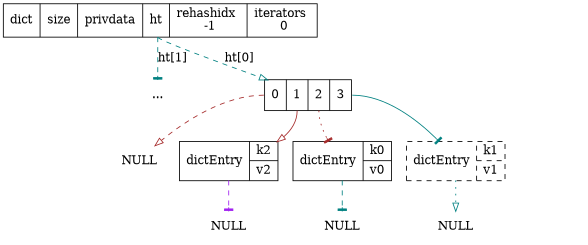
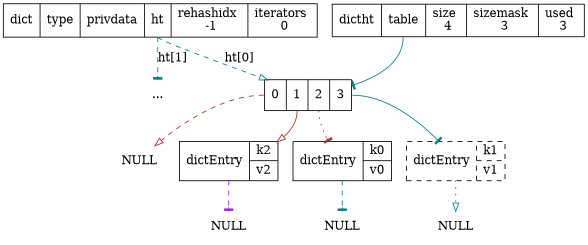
node "dict": text "size" -> "type"
node "dictht": added
